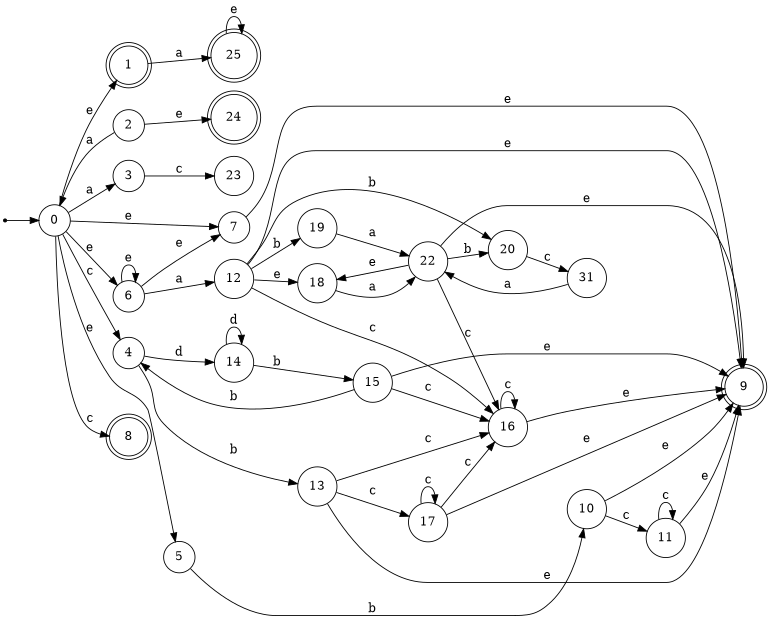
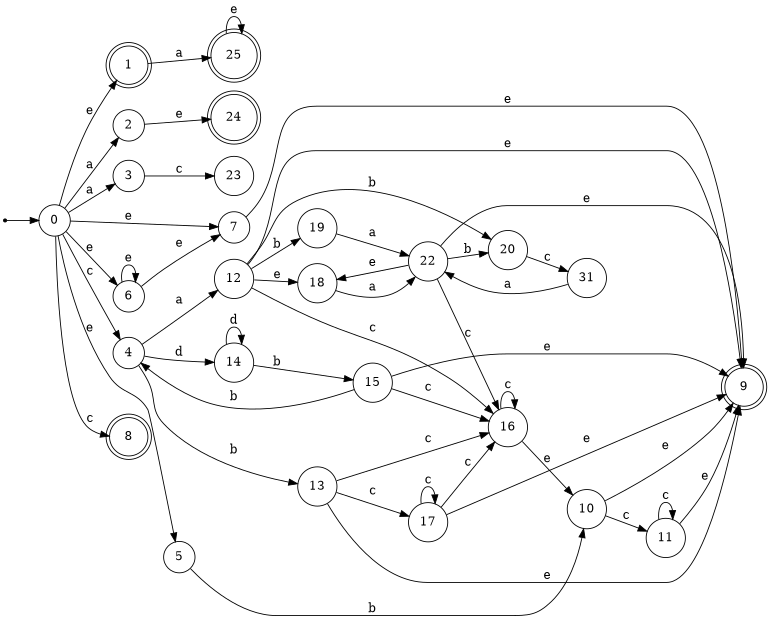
edge "2" -> "0": reversed
edge "6" -> "12": now "4" -> "12"
edge "16" -> "9": now "16" -> "10"
